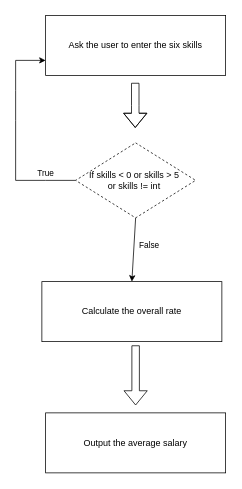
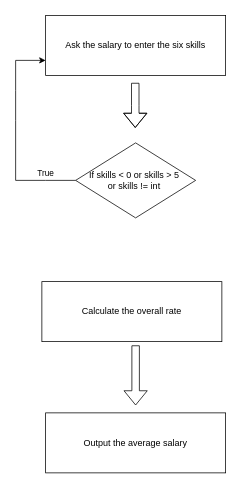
node "Ask the user to enter the six skills": label "Ask the user to enter the six skills" -> "Ask the salary to enter the six skills"
node "If skills < 0 or skills > 5 or skills != int": style dashed -> solid
edge "If skills < 0 or skills > 5 or skills != int" -> "Calculate the overall rate": removed, label "False"
